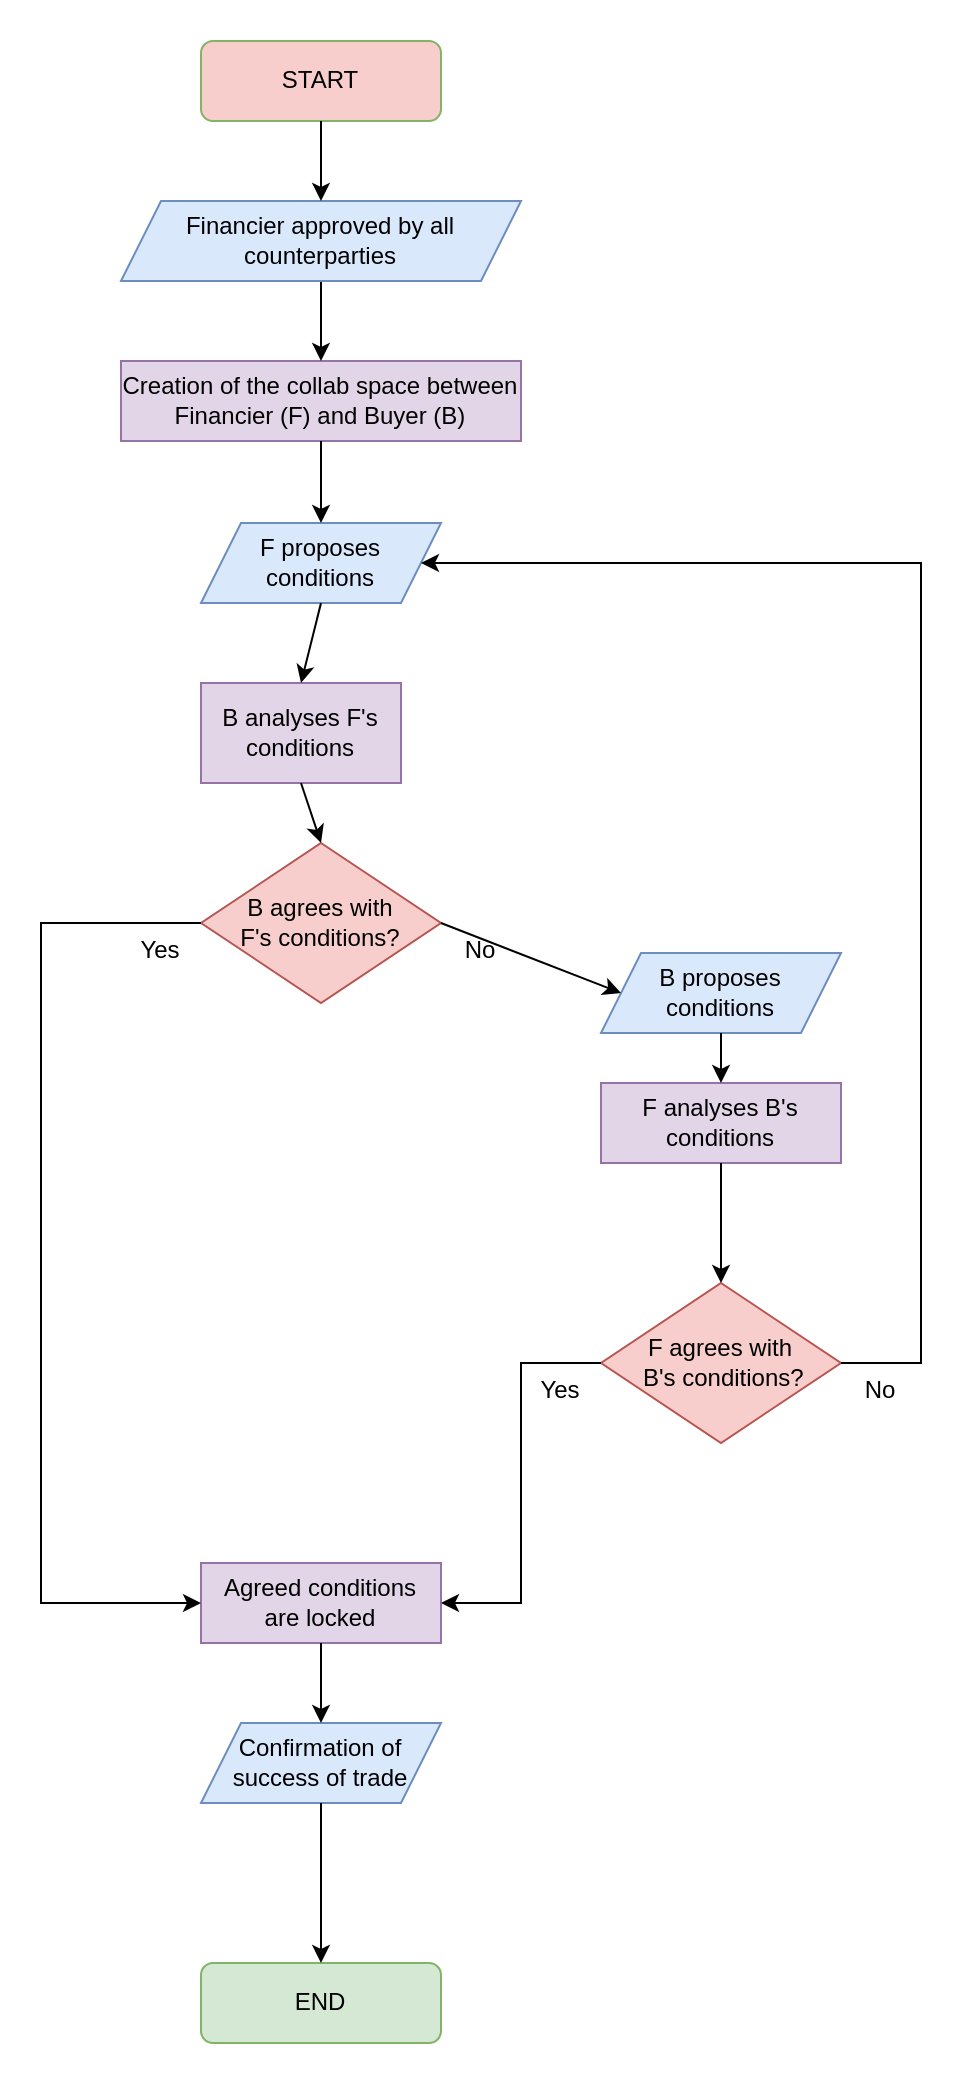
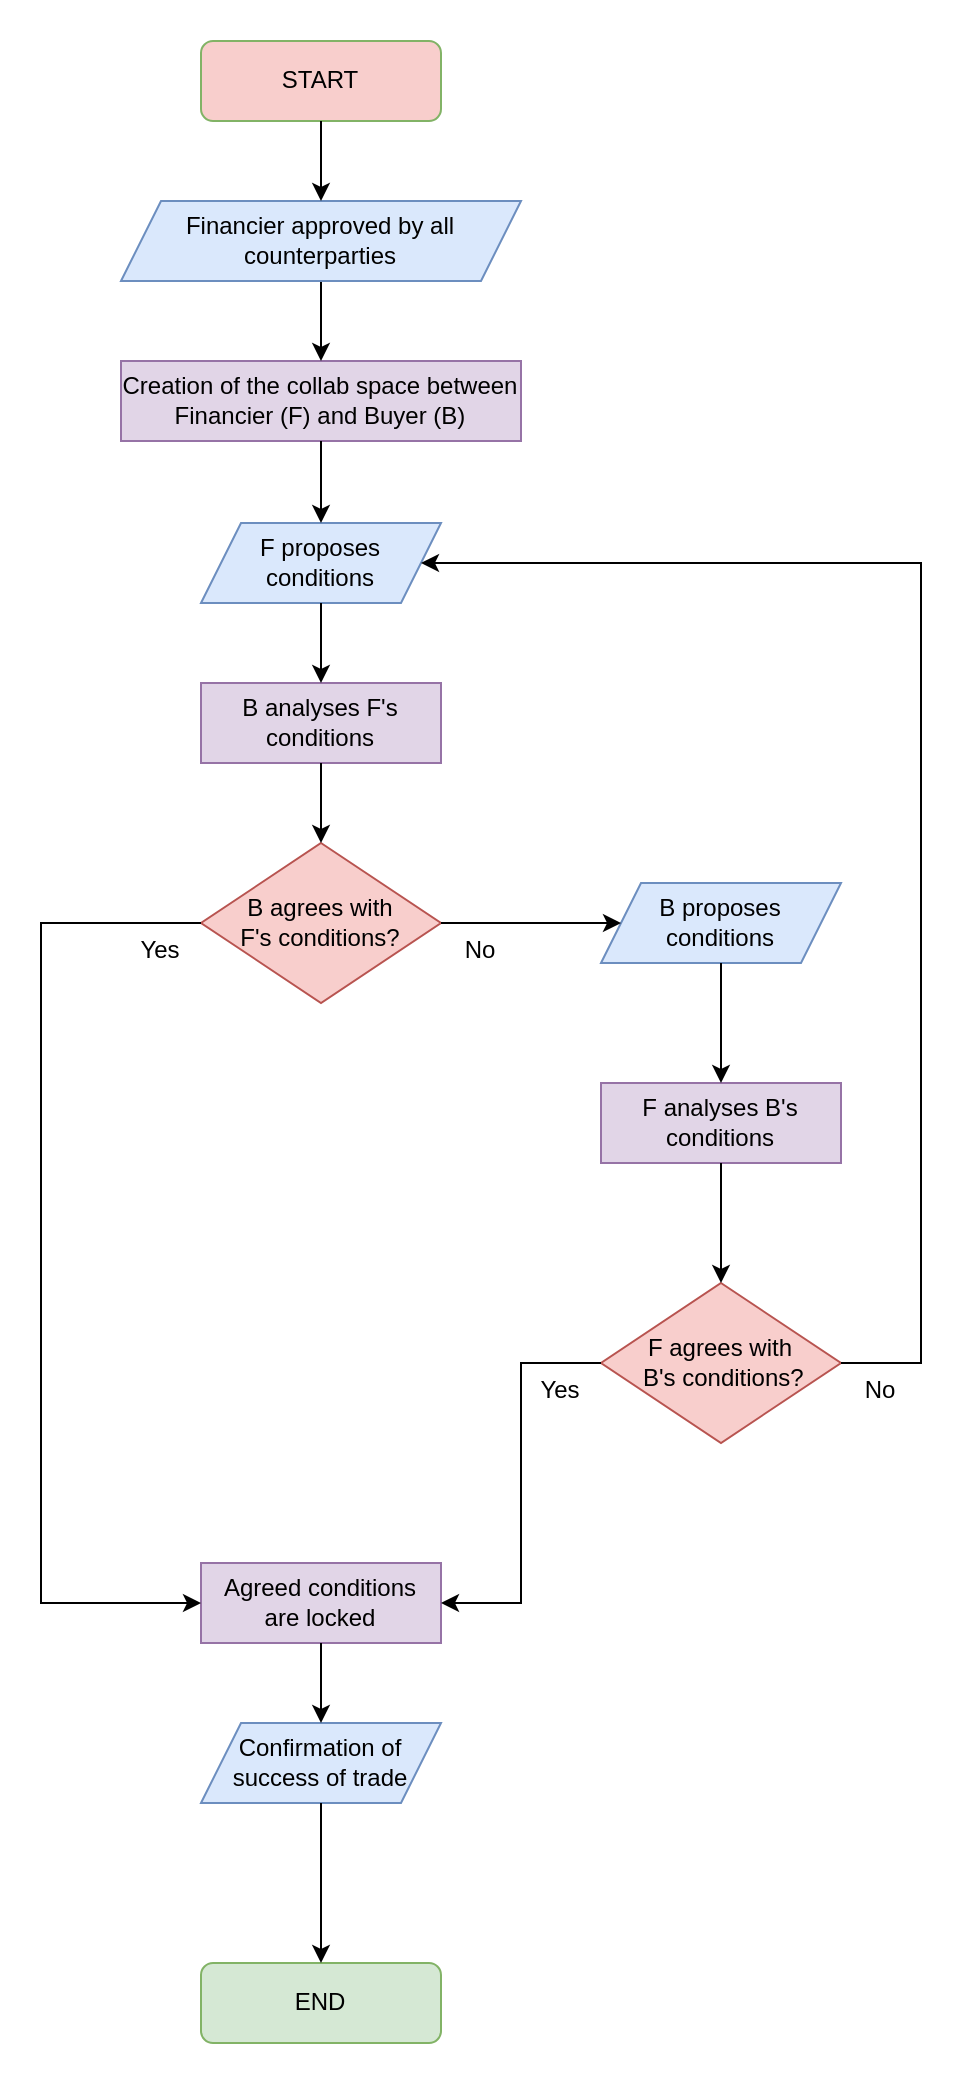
node "B analyses F's conditions": size 200x100 -> 240x80
node "B proposes conditions": moved (721, 993) -> (721, 923)
